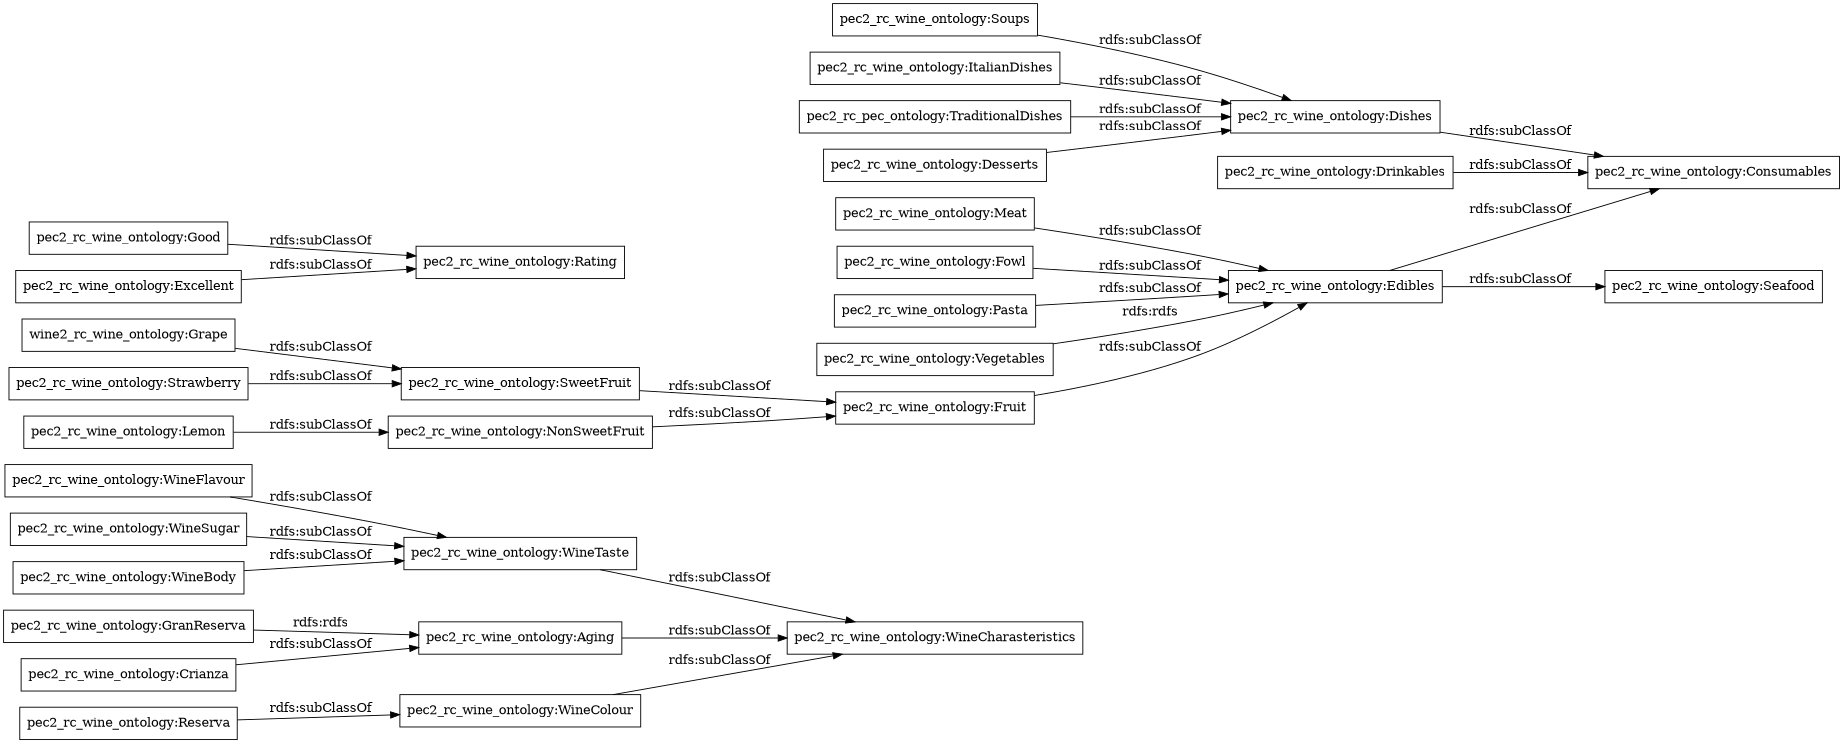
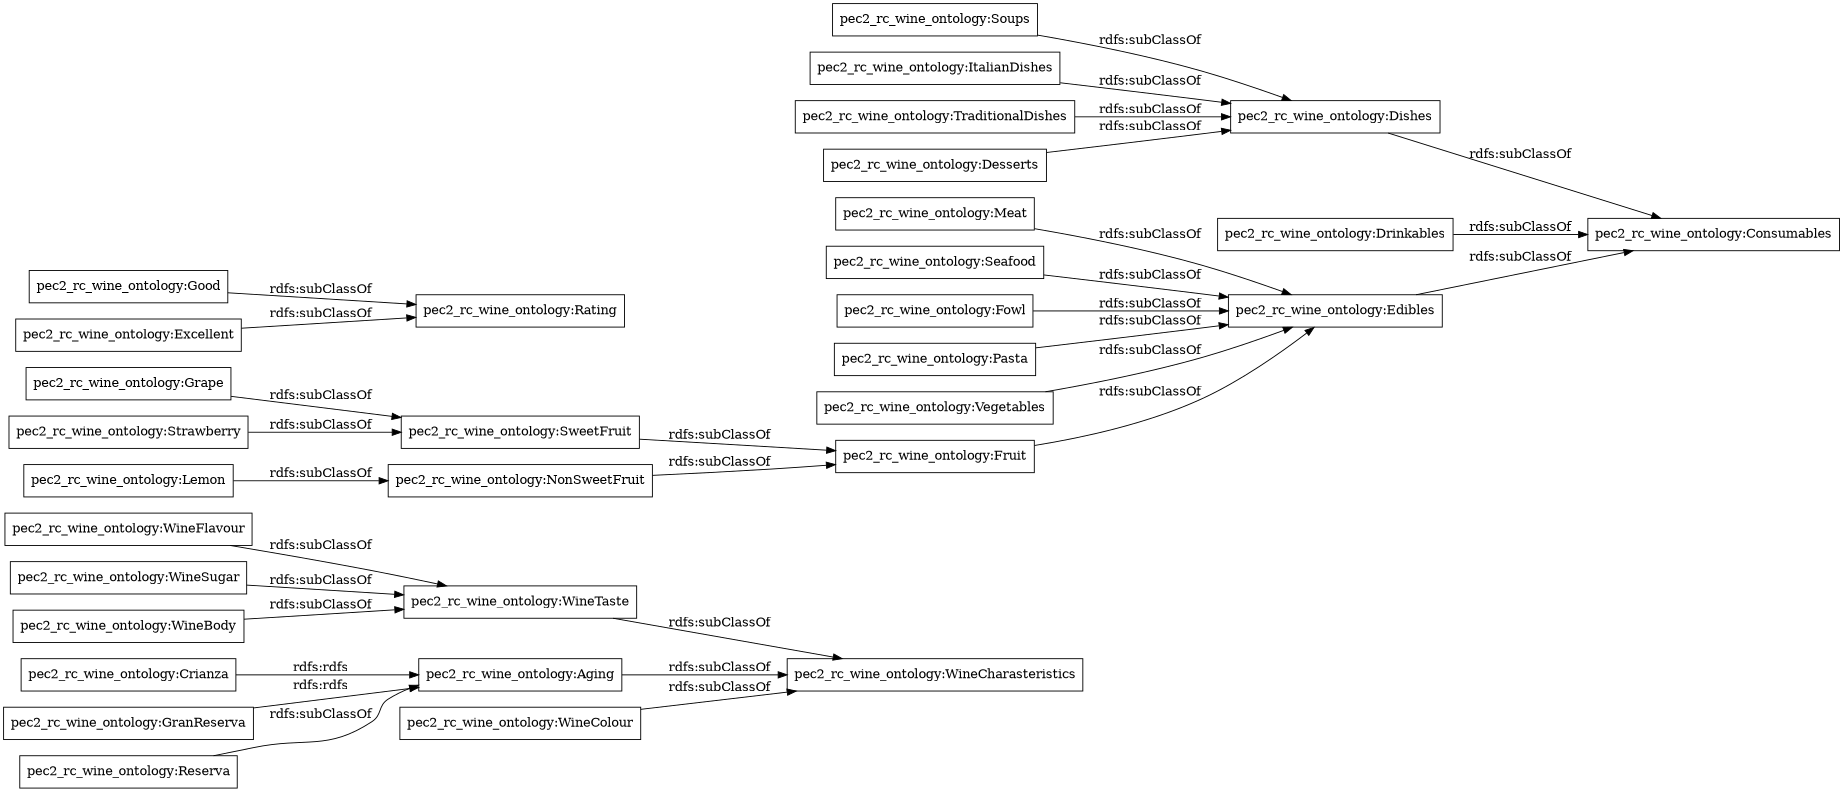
node "pec2_rc_pec_ontology:TraditionalDishes": label "pec2_rc_pec_ontology:TraditionalDishes" -> "pec2_rc_wine_ontology:TraditionalDishes"
edge "pec2_rc_wine_ontology:Edibles" -> "pec2_rc_wine_ontology:Seafood": reversed
edge "pec2_rc_wine_ontology:Vegetables" -> "pec2_rc_wine_ontology:Edibles": label "rdfs:rdfs" -> "rdfs:subClassOf"
node "wine2_rc_wine_ontology:Grape": label "wine2_rc_wine_ontology:Grape" -> "pec2_rc_wine_ontology:Grape"
edge "pec2_rc_wine_ontology:Crianza" -> "pec2_rc_wine_ontology:Aging": label "rdfs:subClassOf" -> "rdfs:rdfs"
edge "pec2_rc_wine_ontology:Reserva" -> "pec2_rc_wine_ontology:WineColour": now "pec2_rc_wine_ontology:Reserva" -> "pec2_rc_wine_ontology:Aging"
